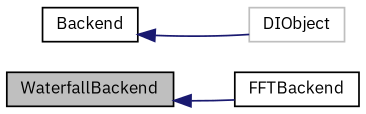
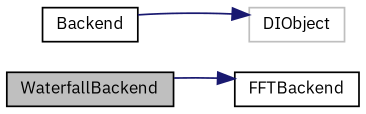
edge "DIObject" -> "Backend": reversed
edge "FFTBackend" -> "WaterfallBackend": reversed
